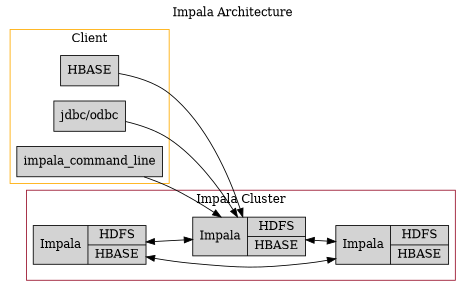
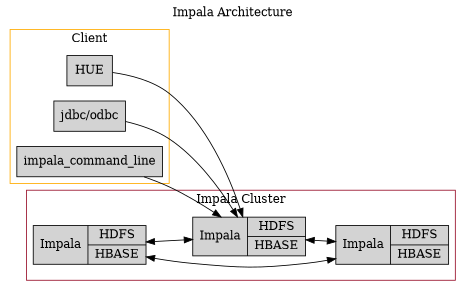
node "HBASE": label "HBASE" -> "HUE"
